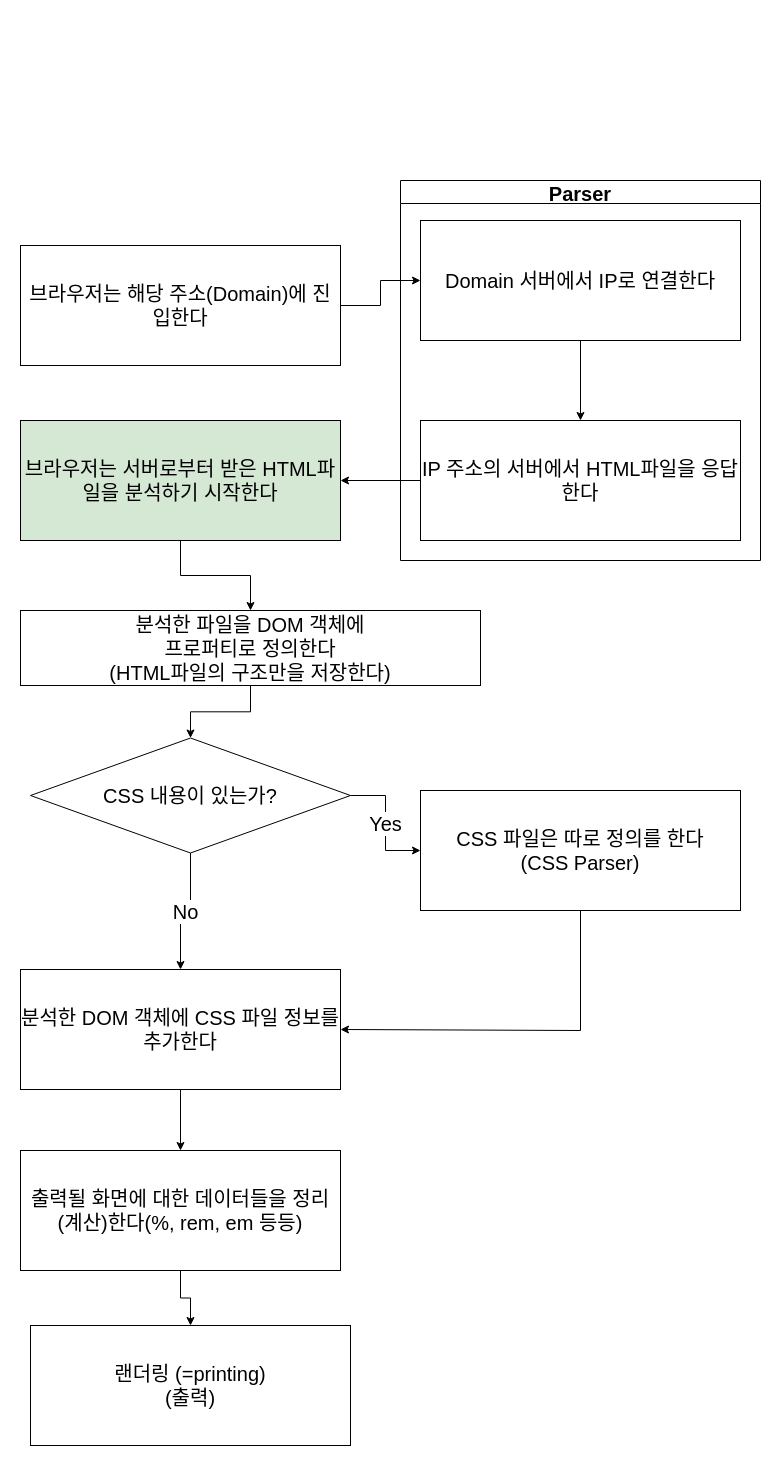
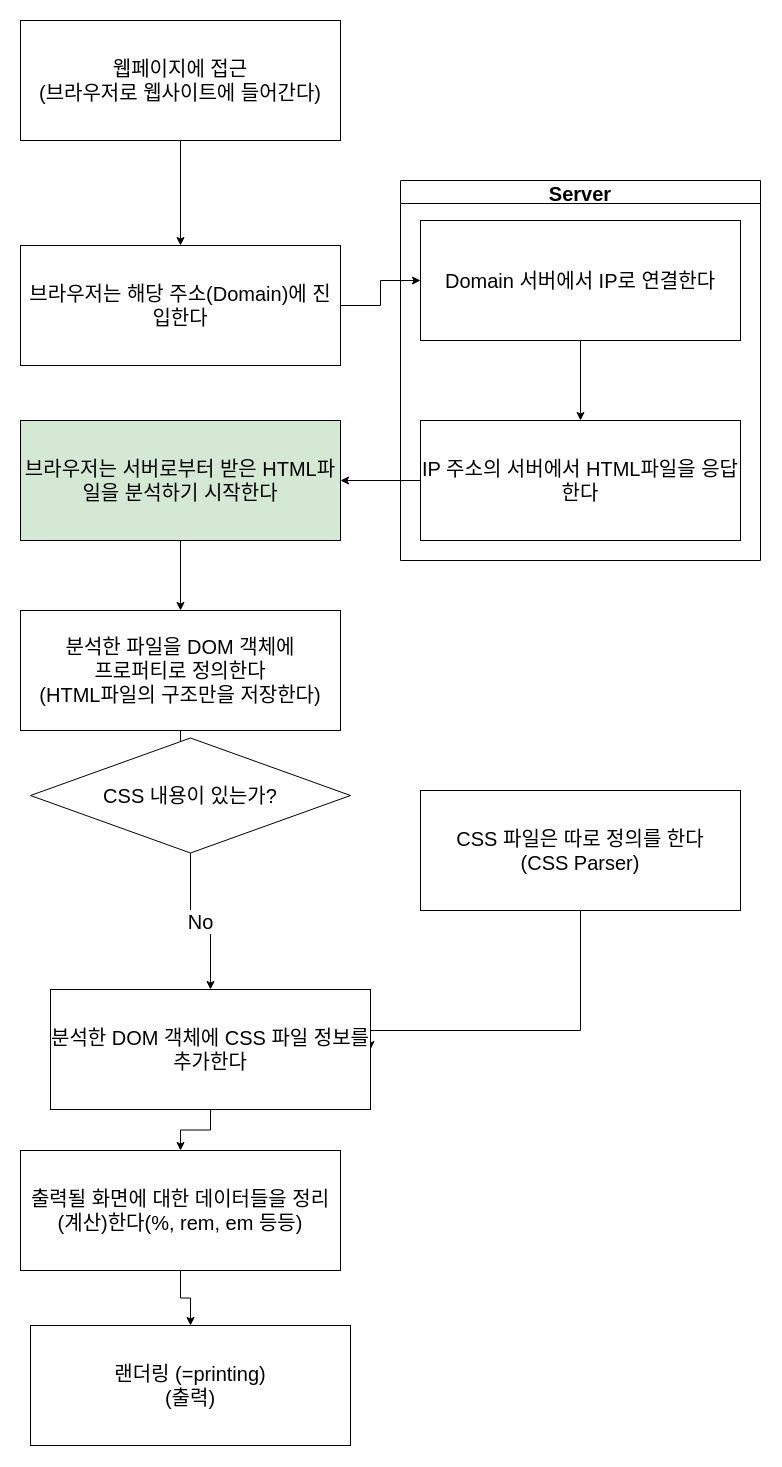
node "웹페이지에 접근 (브라우저로 웹사이트에 들어간다)": added
edge "웹페이지에 접근 (브라우저로 웹사이트에 들어간다)" -> "브라우저는 해당 주소(Domain)에 진입한다": added
node "Parser": label "Parser" -> "Server"
node "분석한 파일을 DOM 객체에 프로퍼티로 정의한다 (HTML파일의 구조만을 저장한다)": size 460x75 -> 320x120
edge "CSS 내용이 있는가?" -> "CSS 파일은 따로 정의를 한다 (CSS Parser)": removed, label "Yes"
node "분석한 DOM 객체에 CSS 파일 정보를 추가한다": moved (181, 1030) -> (211, 1050)
